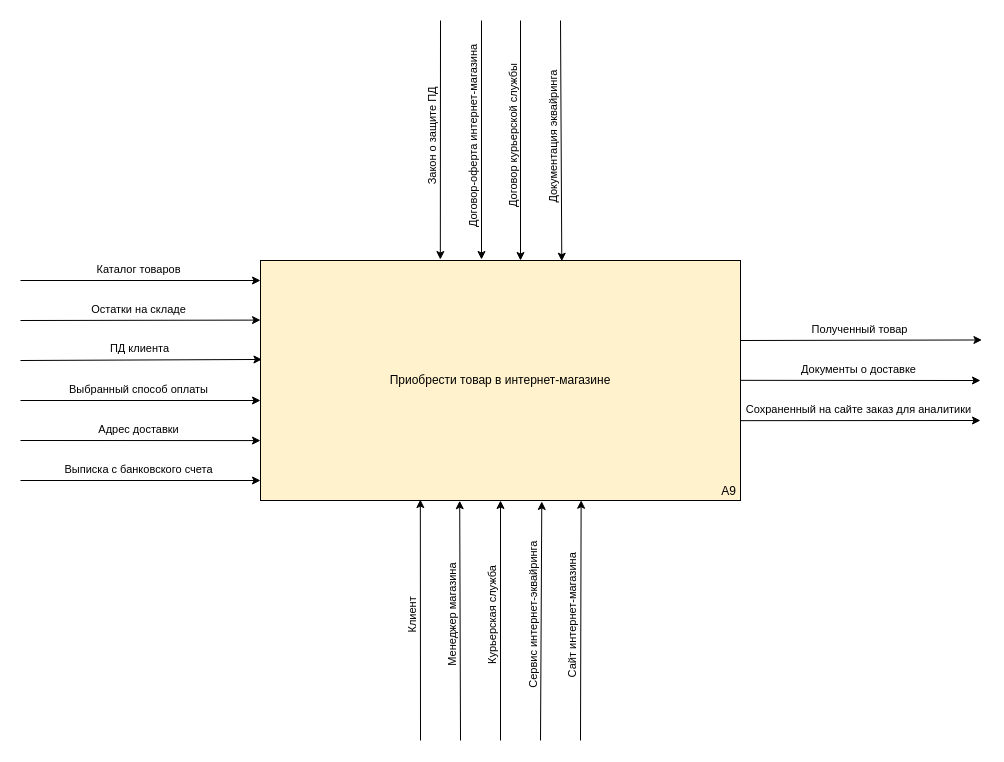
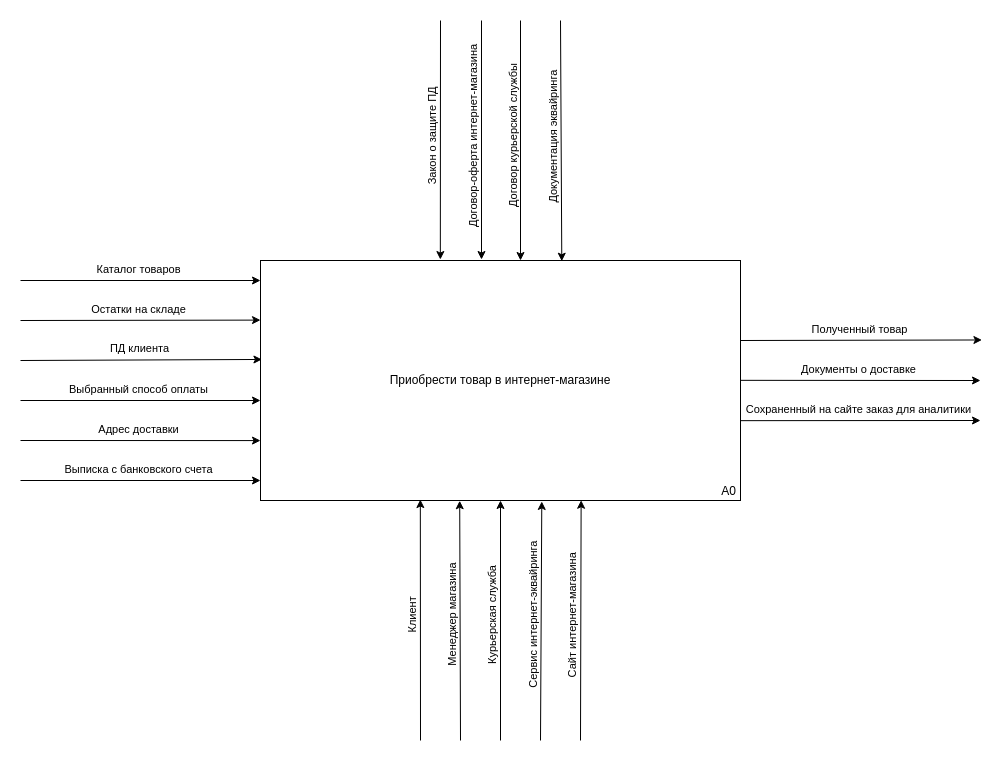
node "Приобрести товар в интернет-магазине": fillcolor #fff2cc -> #ffffff
node "A9": label "A9" -> "A0"
